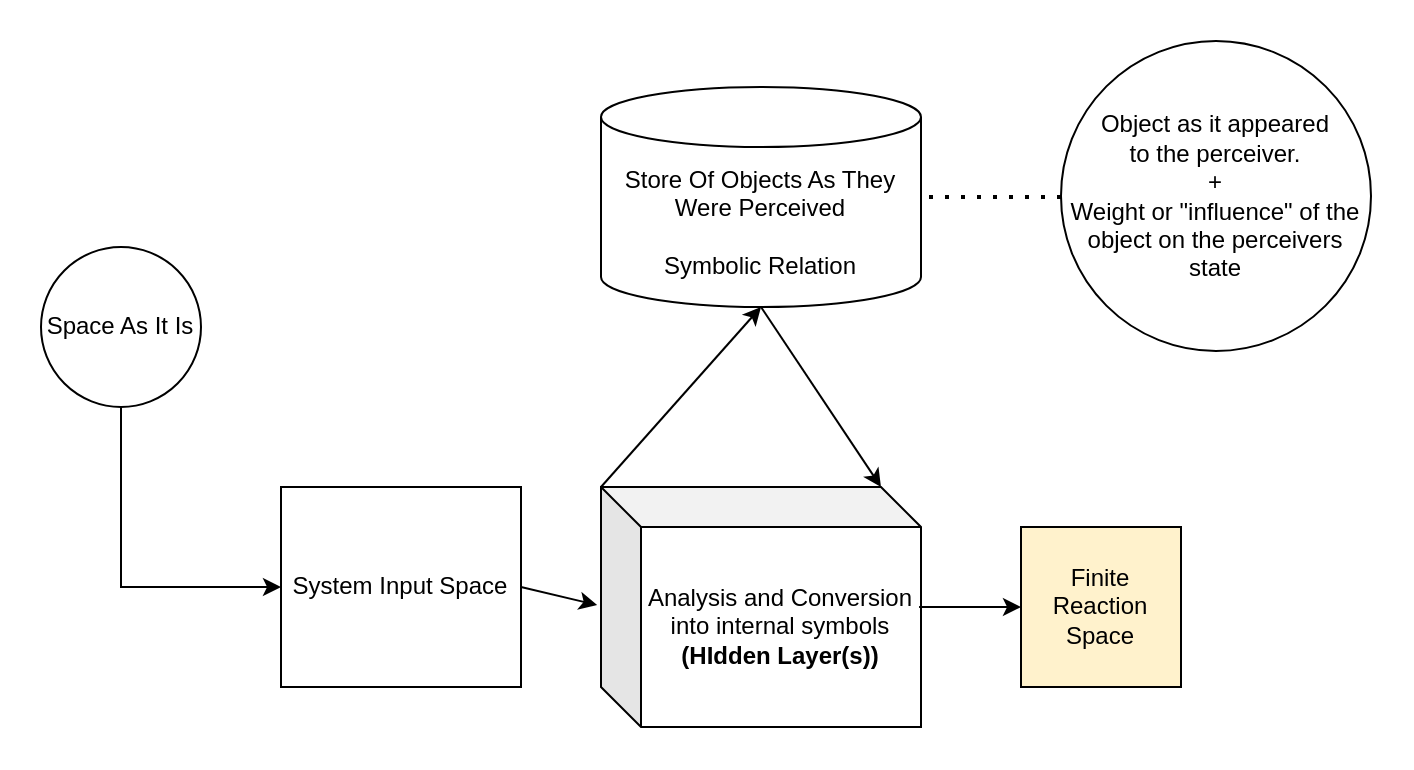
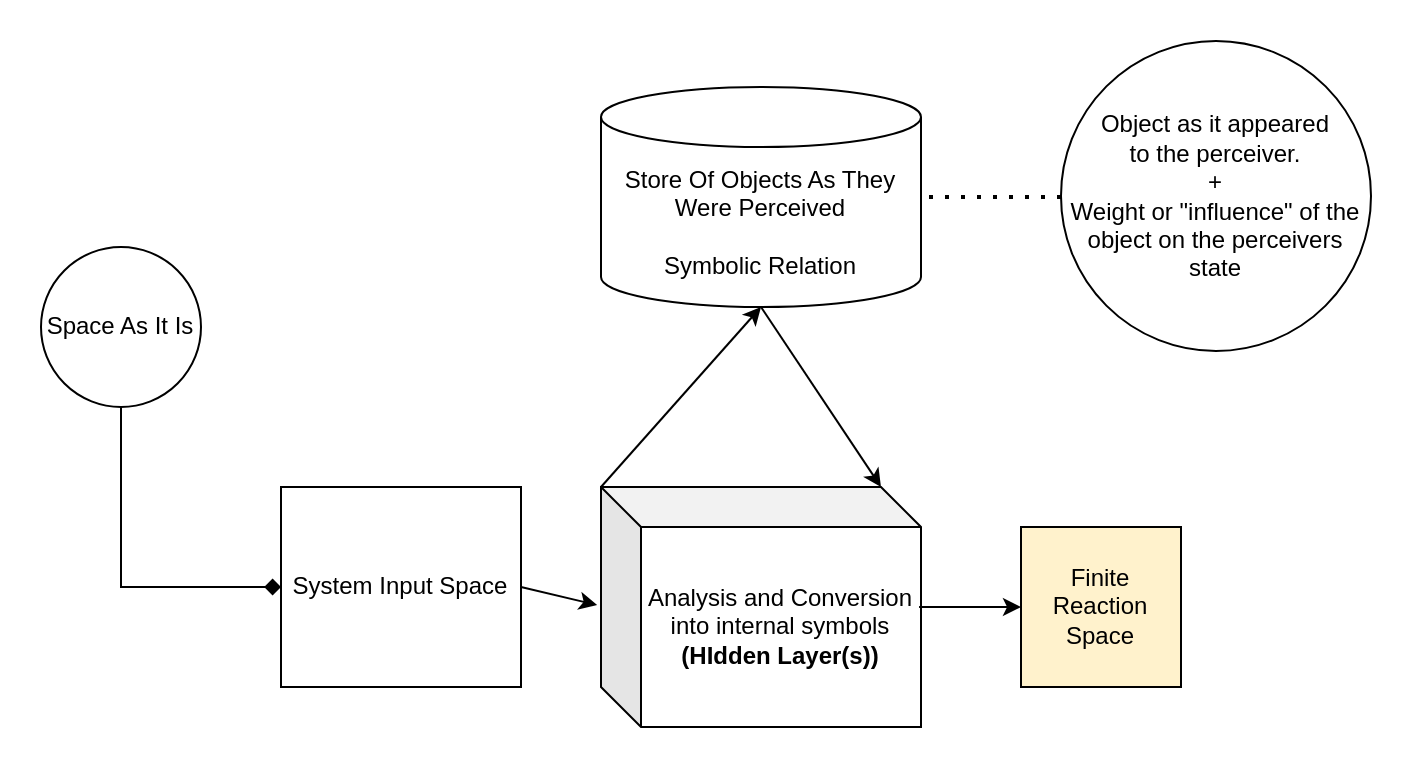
edge "Space As It Is" -> "System Input Space": arrowhead classic -> diamond
